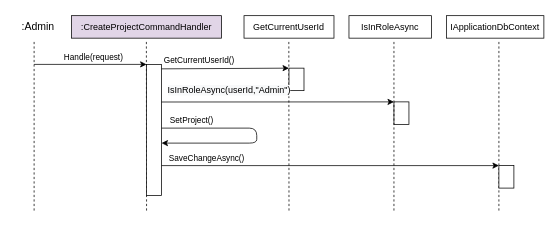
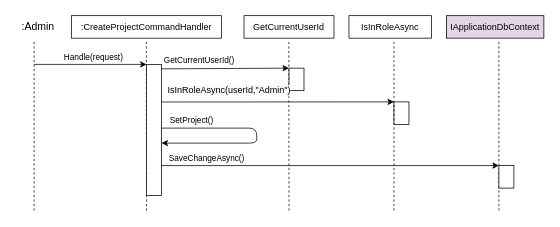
node ":CreateProjectCommandHandler": fillcolor #e1d5e7 -> #ffffff
node "IApplicationDbContext": fillcolor #ffffff -> #e1d5e7
